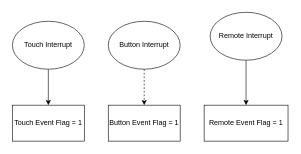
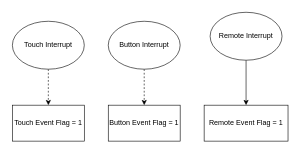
edge "Touch Interrupt" -> "Touch Event Flag = 1": style solid -> dashed
